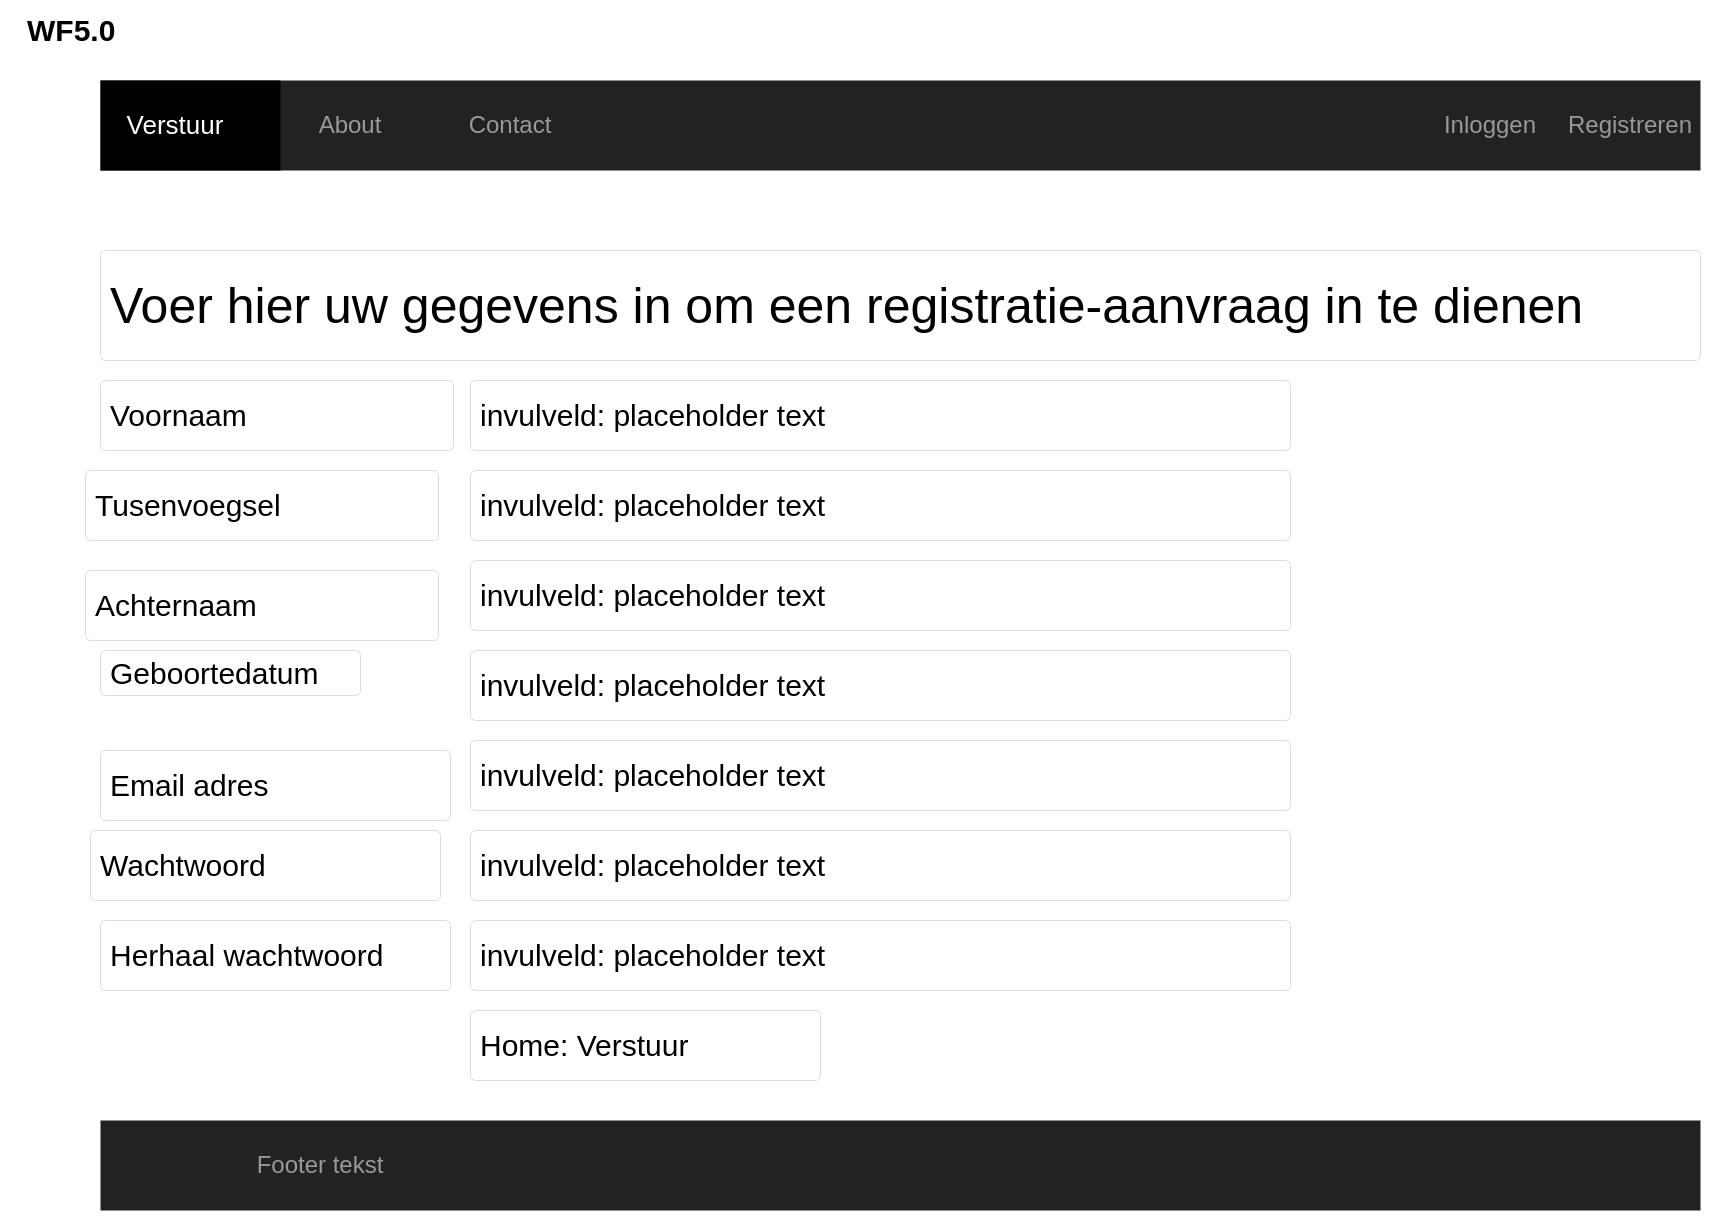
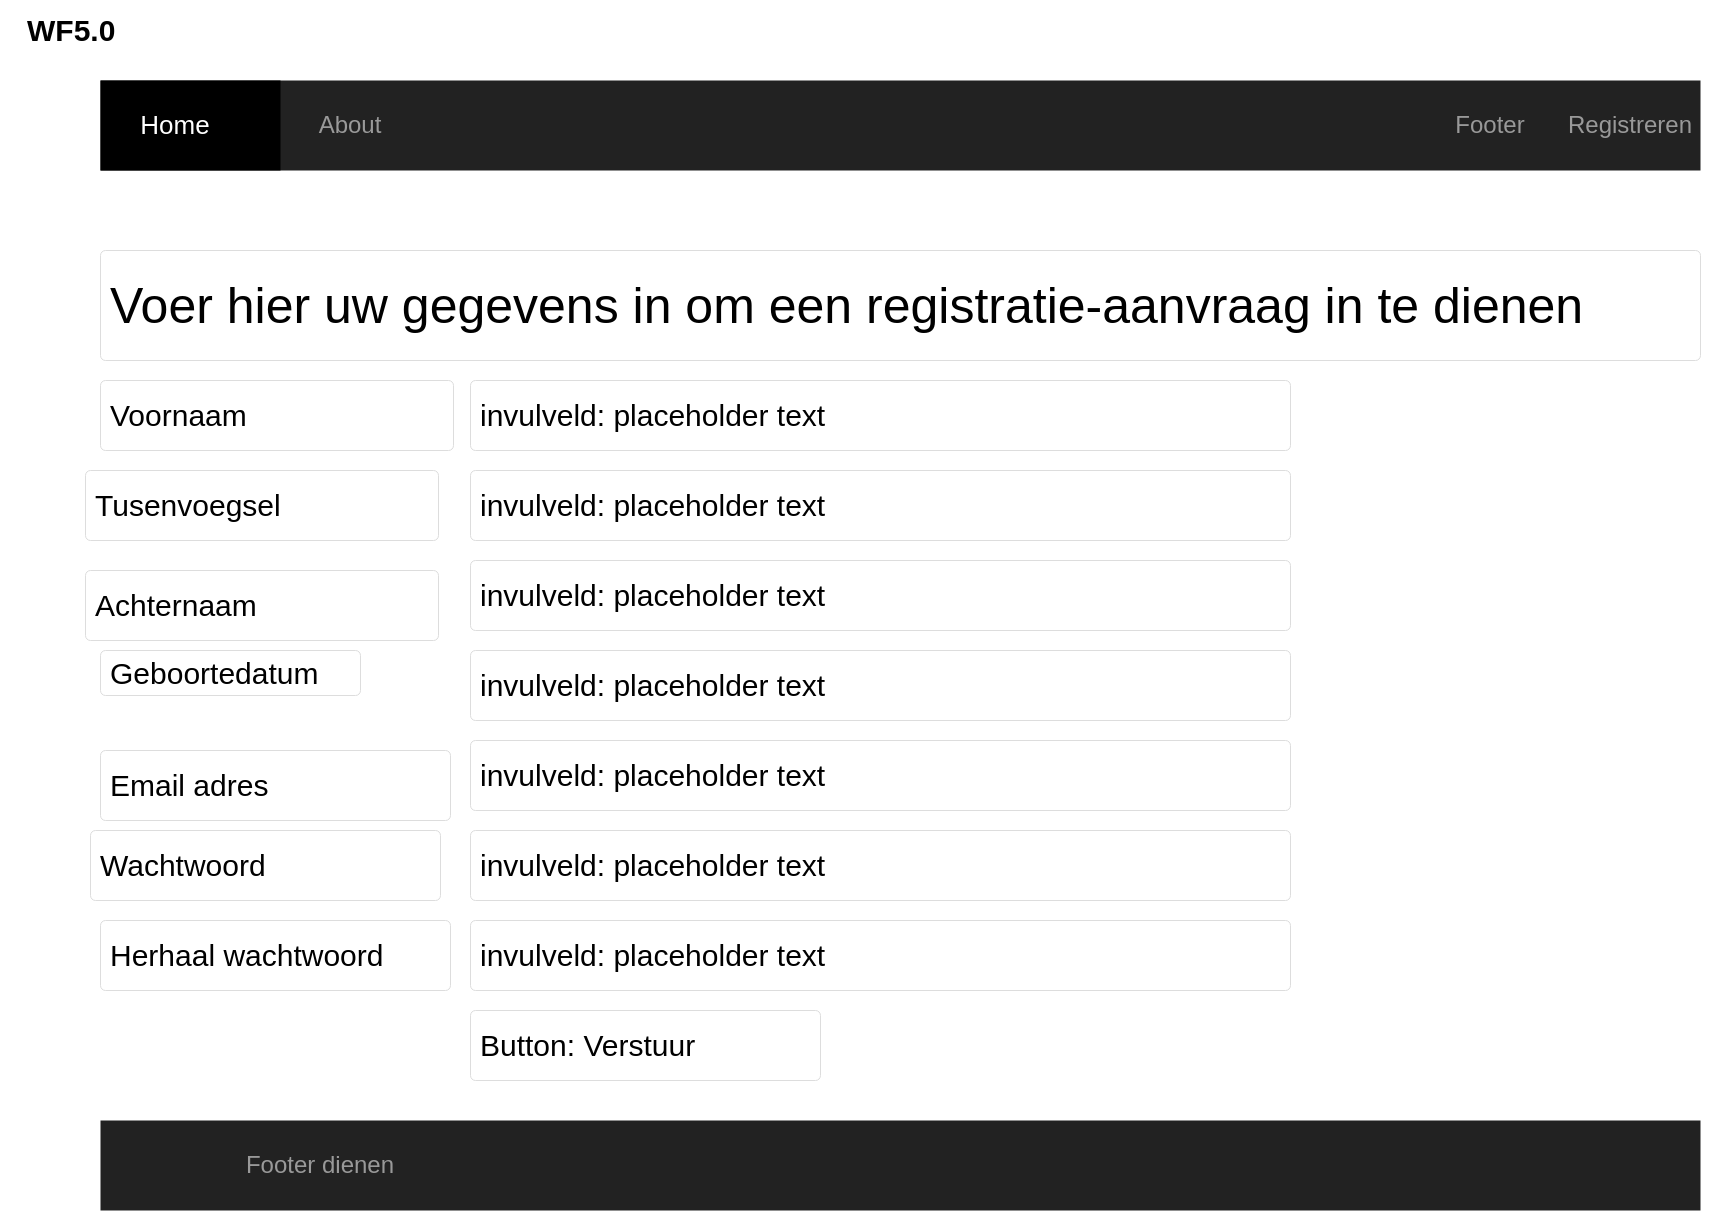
node "Verstuur": label "Verstuur" -> "Home"
node "Contact": removed
node "Inloggen": label "Inloggen" -> "Footer"
node "Home: Verstuur": label "Home: Verstuur" -> "Button: Verstuur"
node "Footer tekst": label "Footer tekst" -> "Footer dienen"
